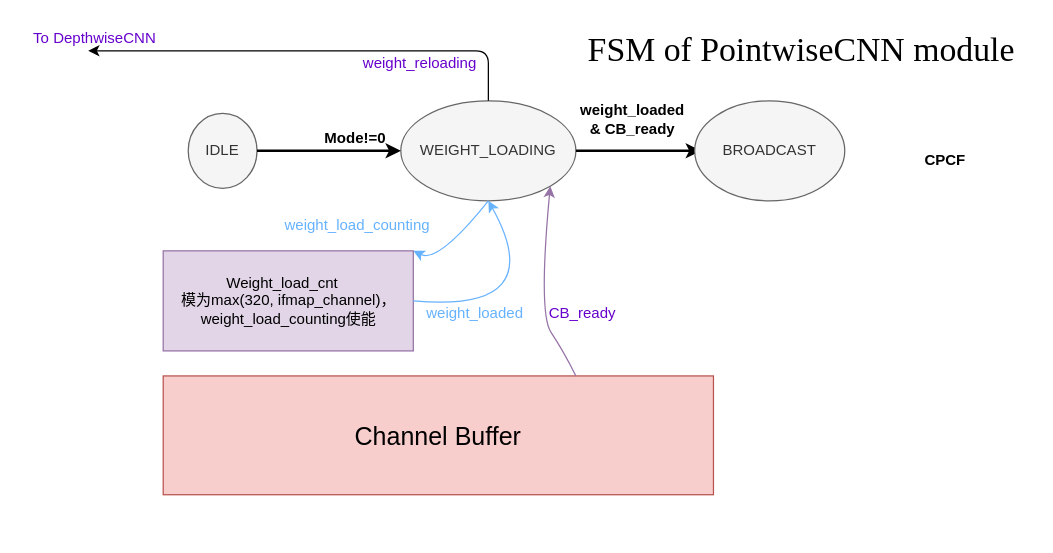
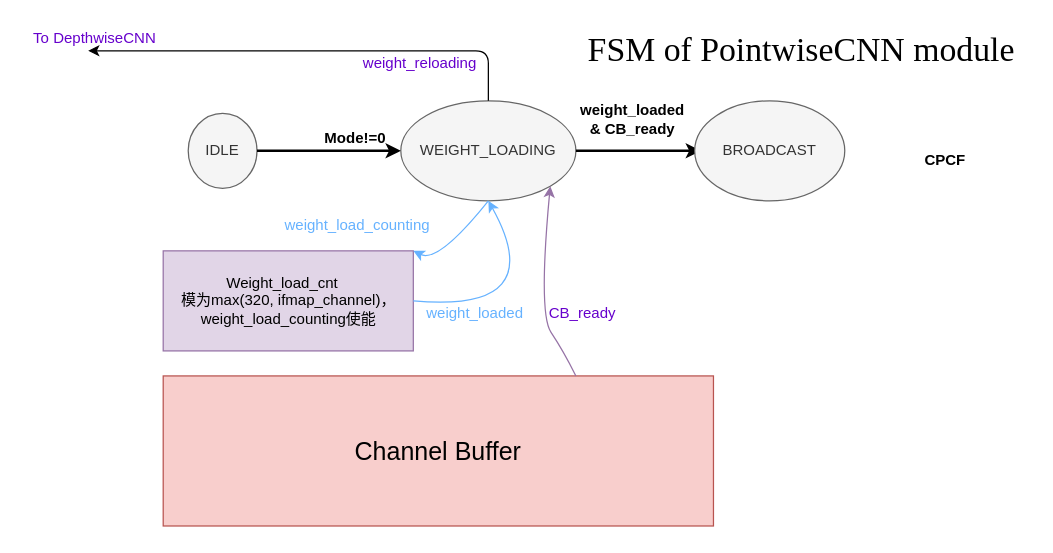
node "Channel Buffer": size 550x119 -> 550x150
